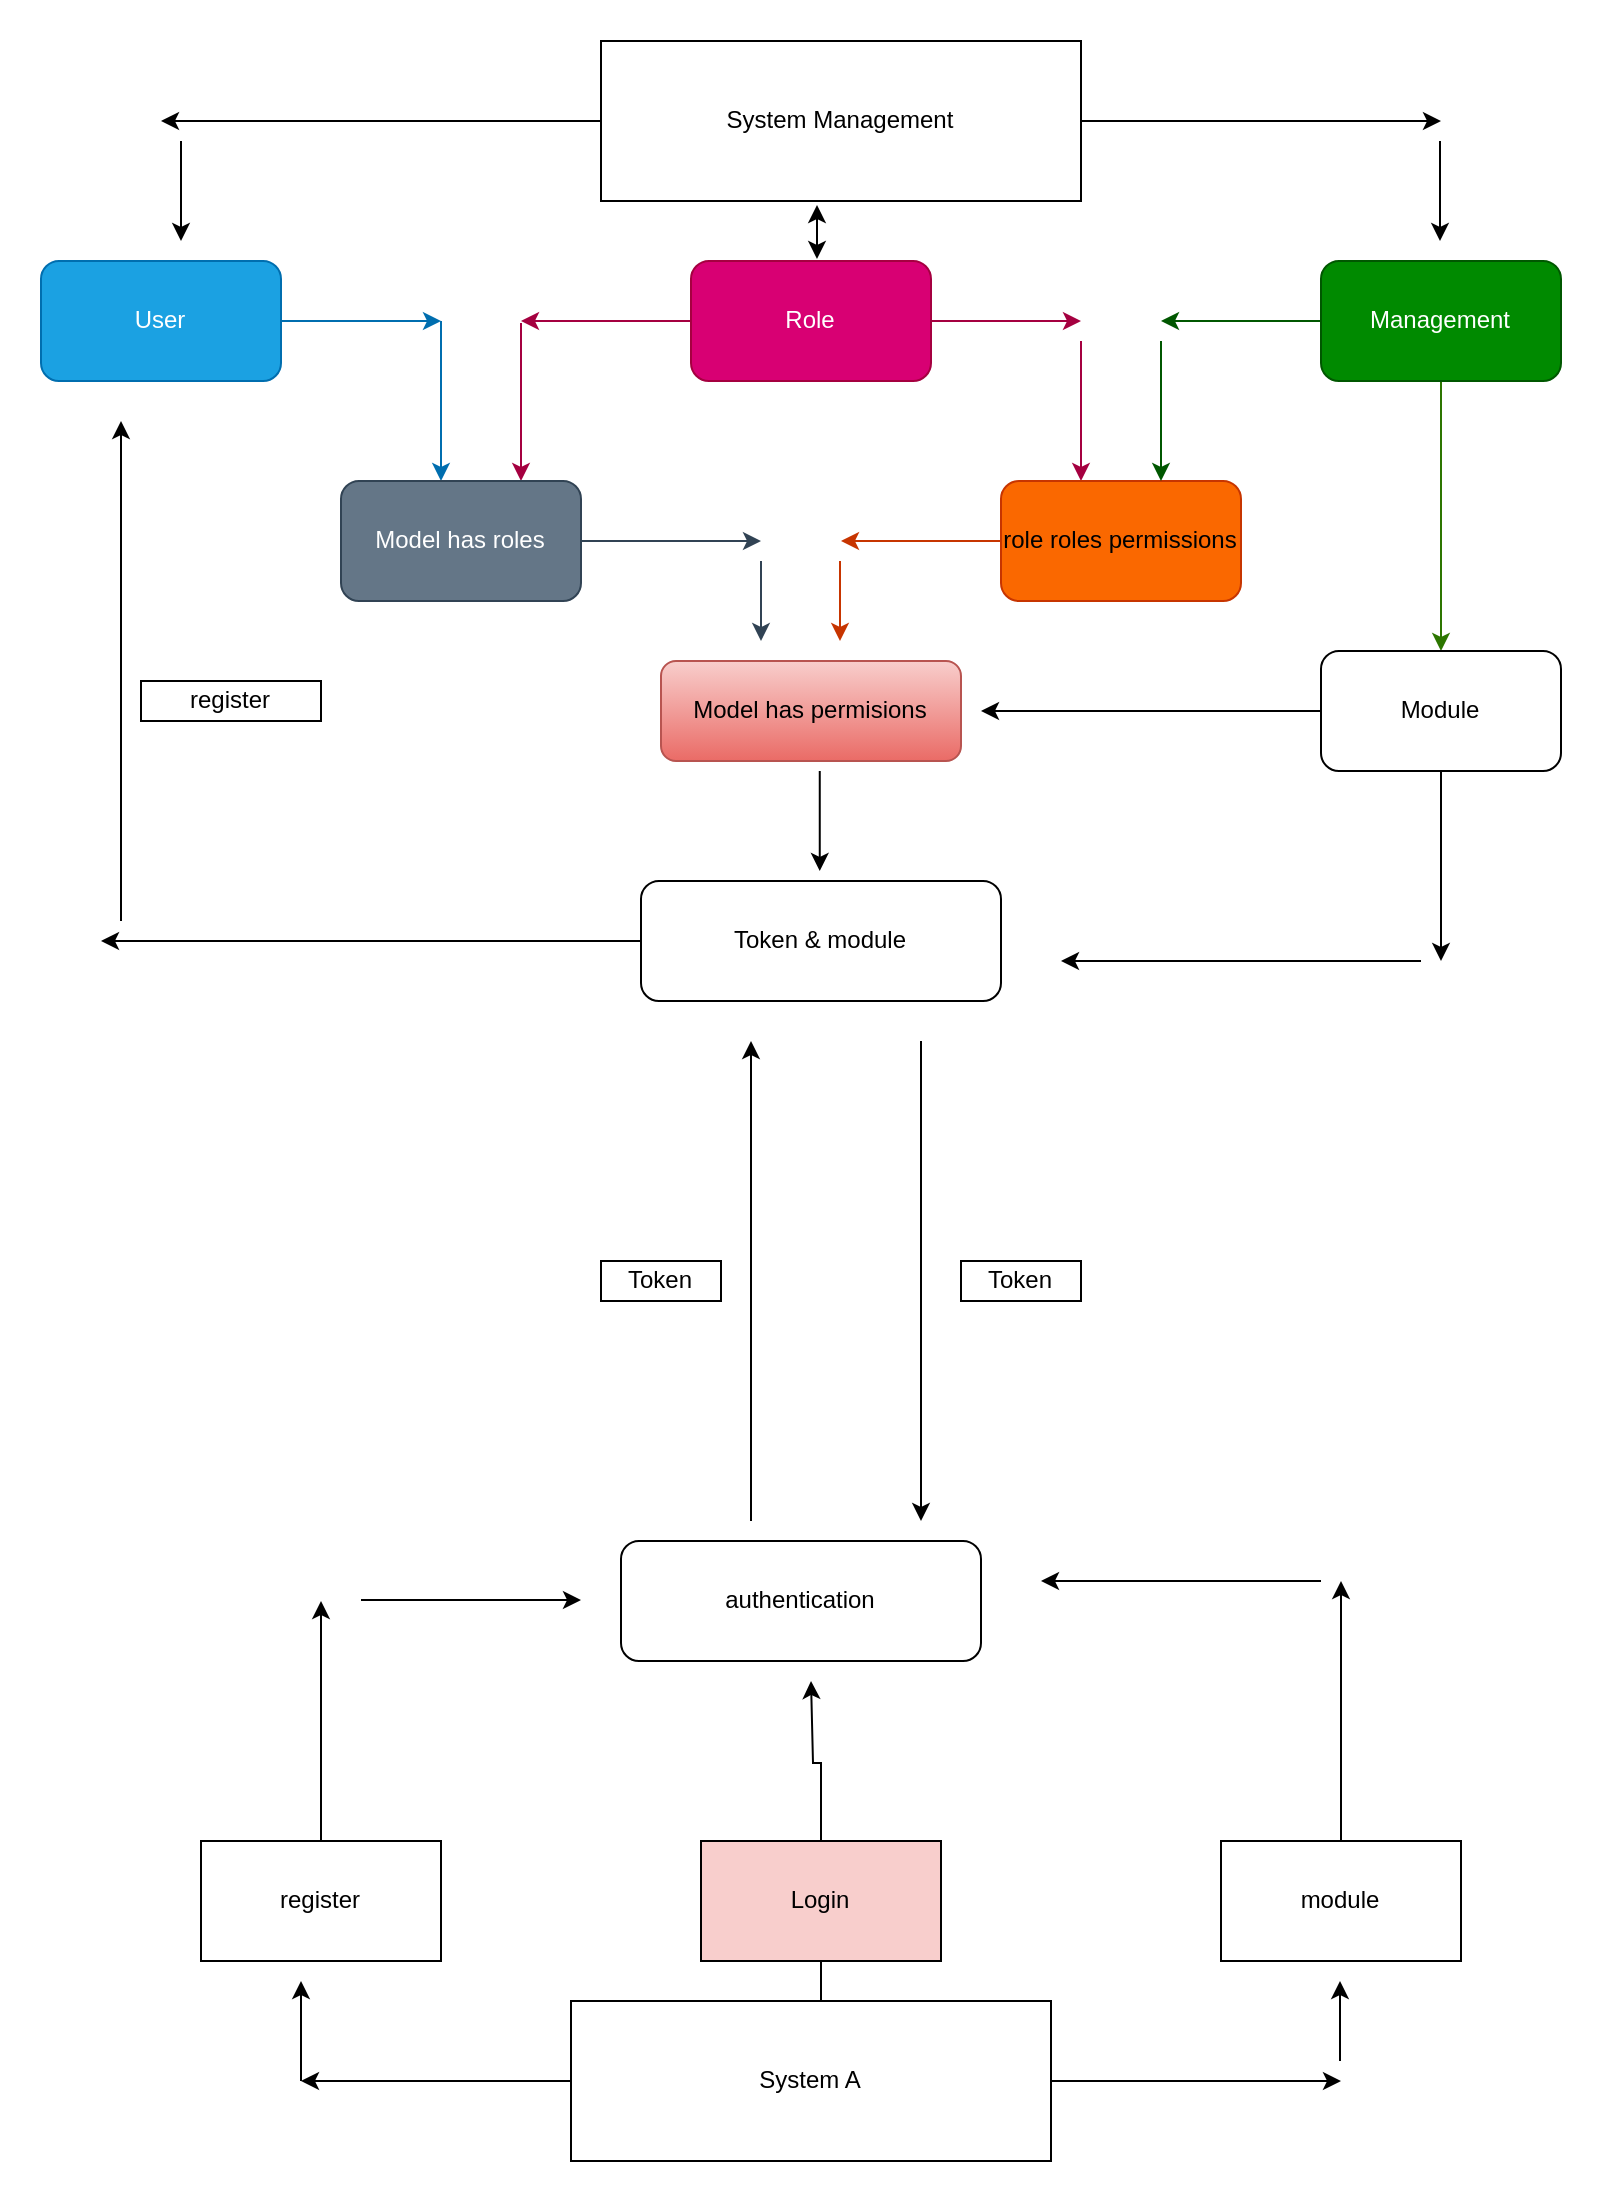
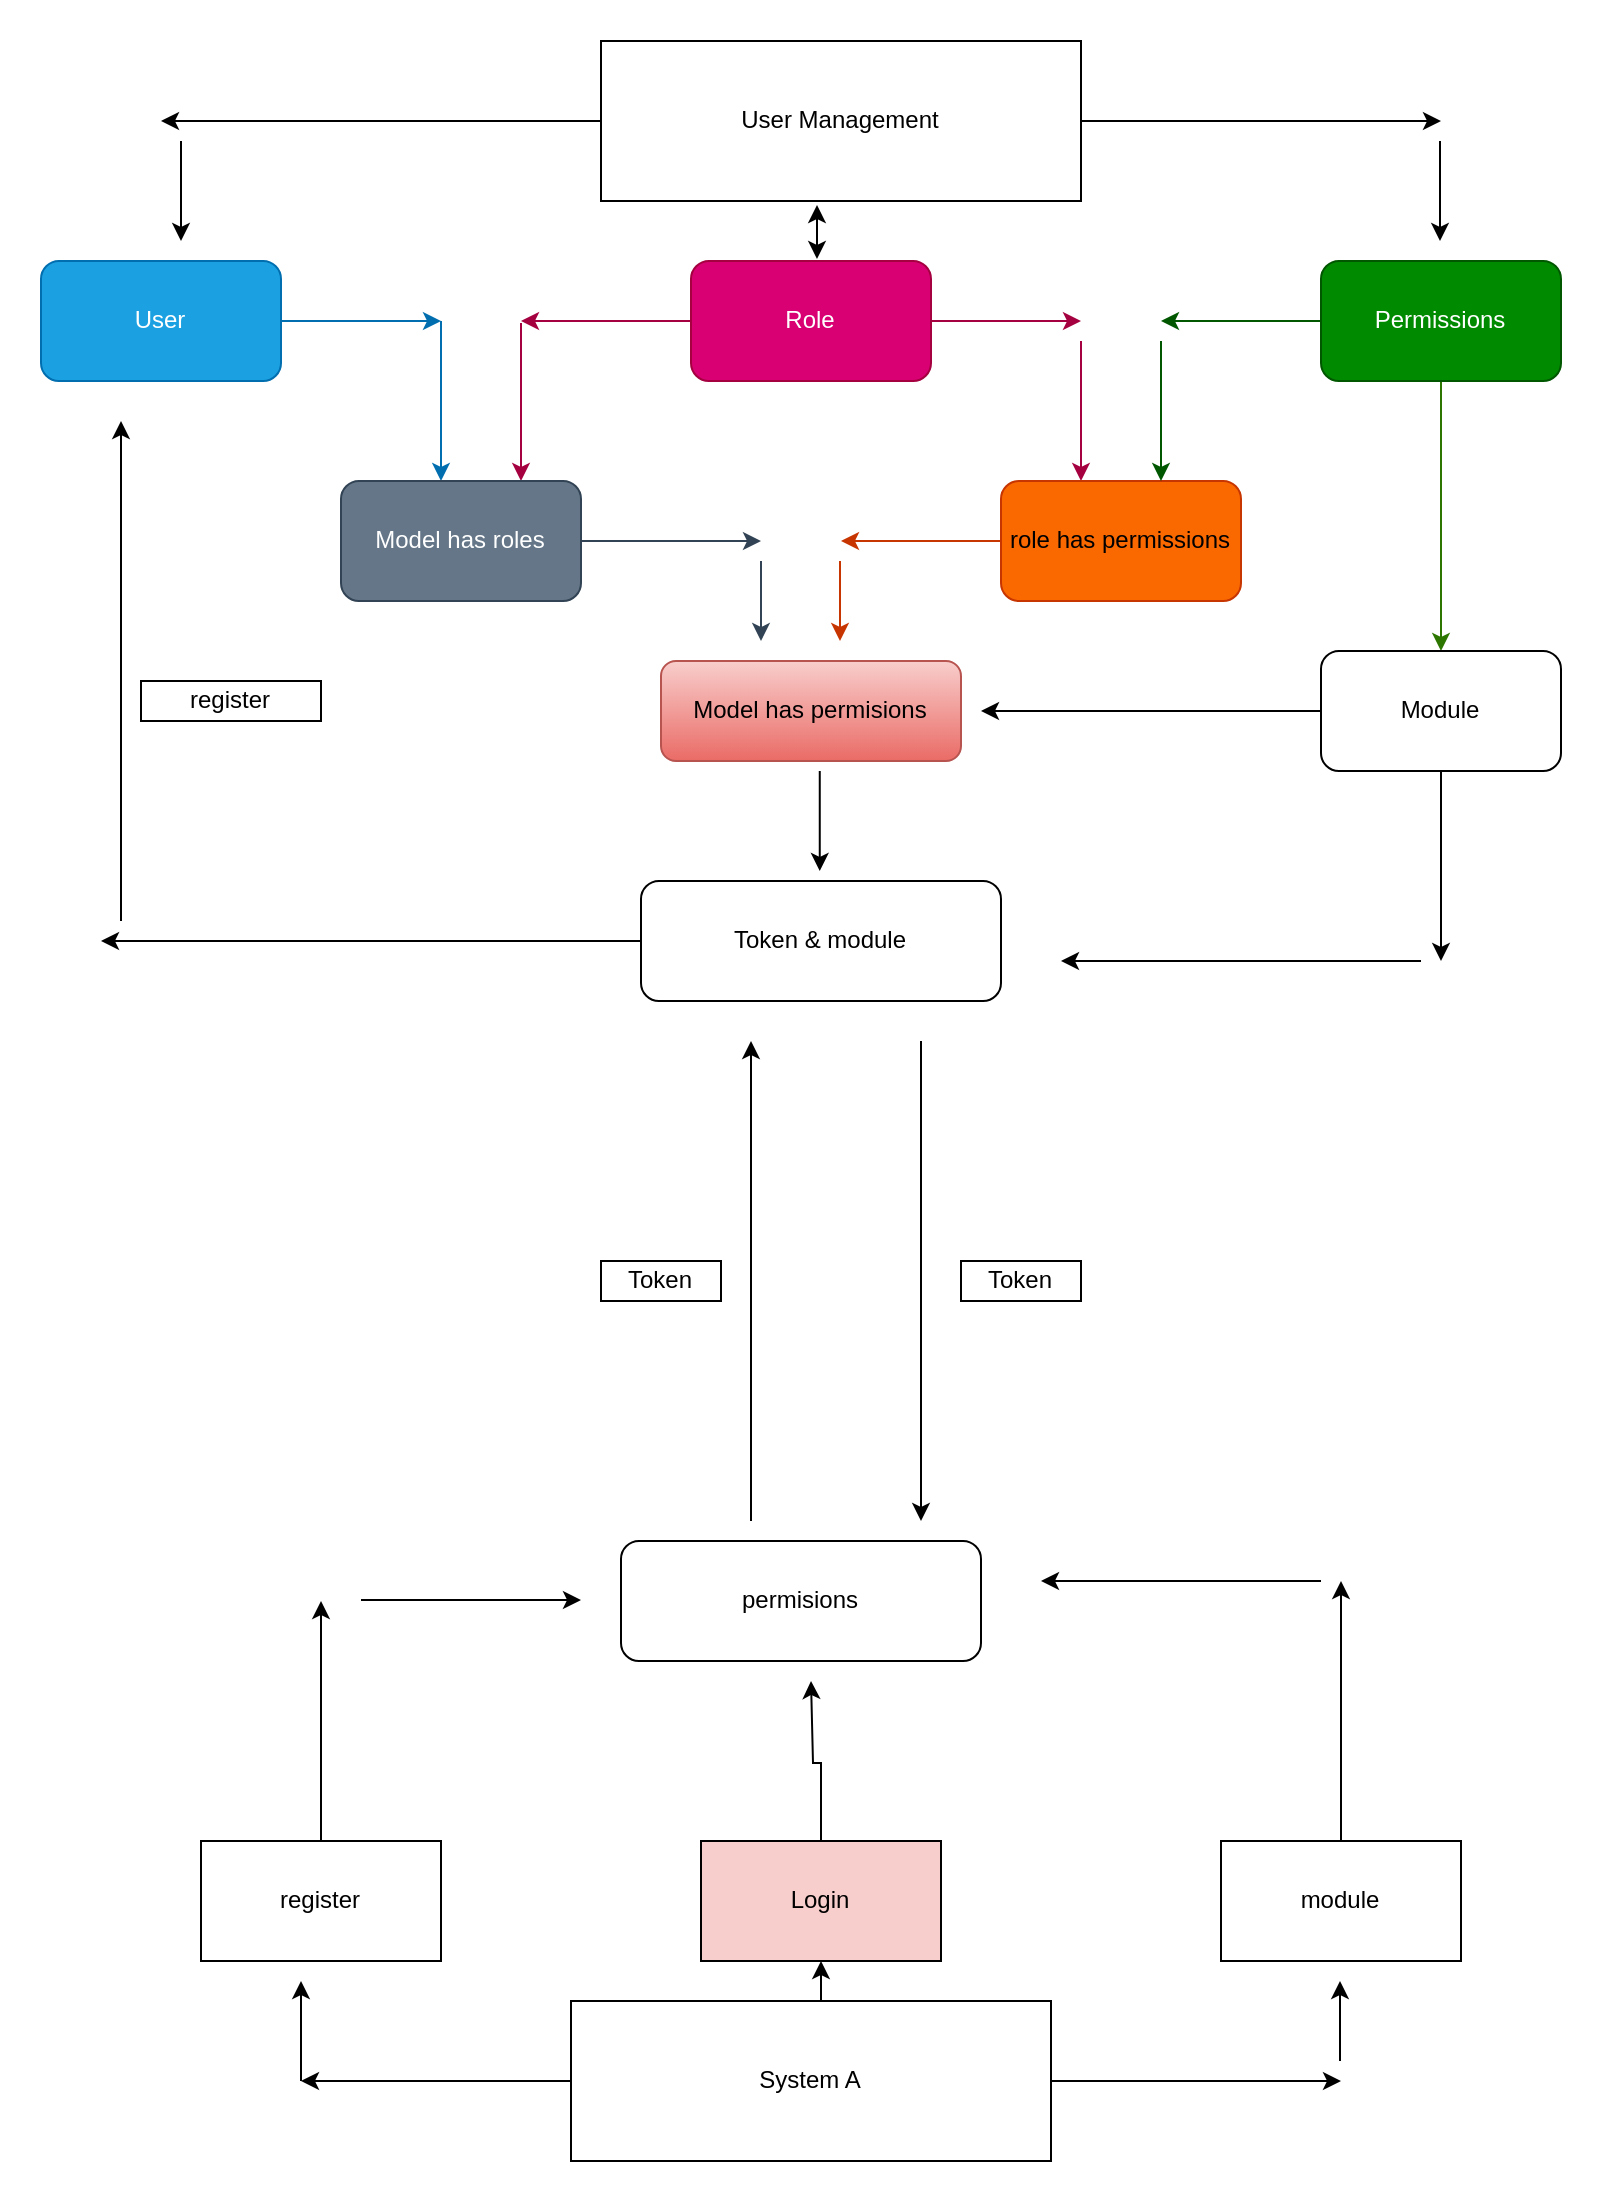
node "System Management": label "System Management" -> "User Management"
node "Management": label "Management" -> "Permissions"
node "role roles permissions": label "role roles permissions" -> "role has permissions"
node "authentication": label "authentication" -> "permisions"
edge "Login" -- "System A": arrowhead none -> classic
